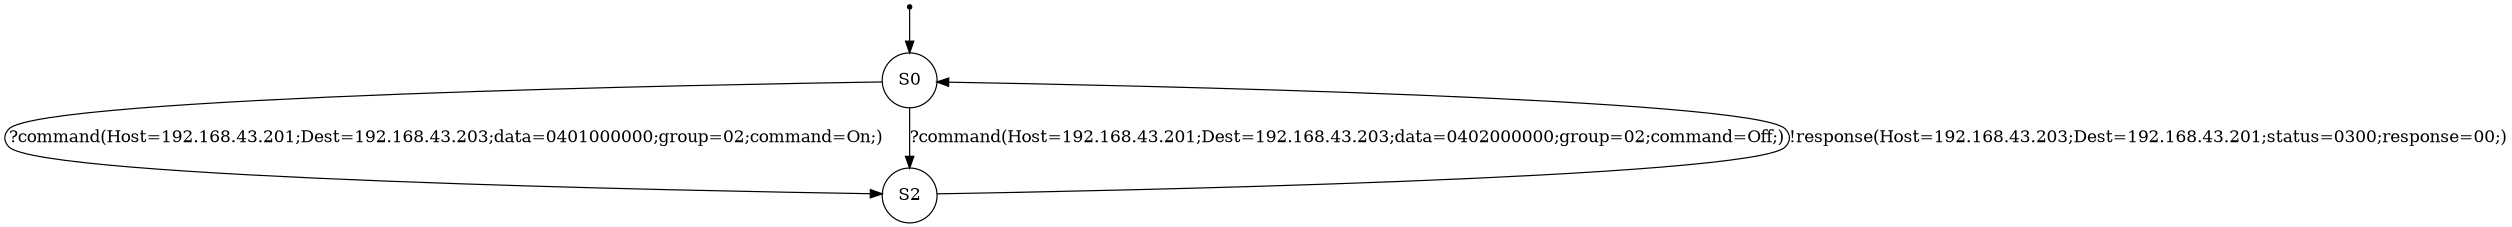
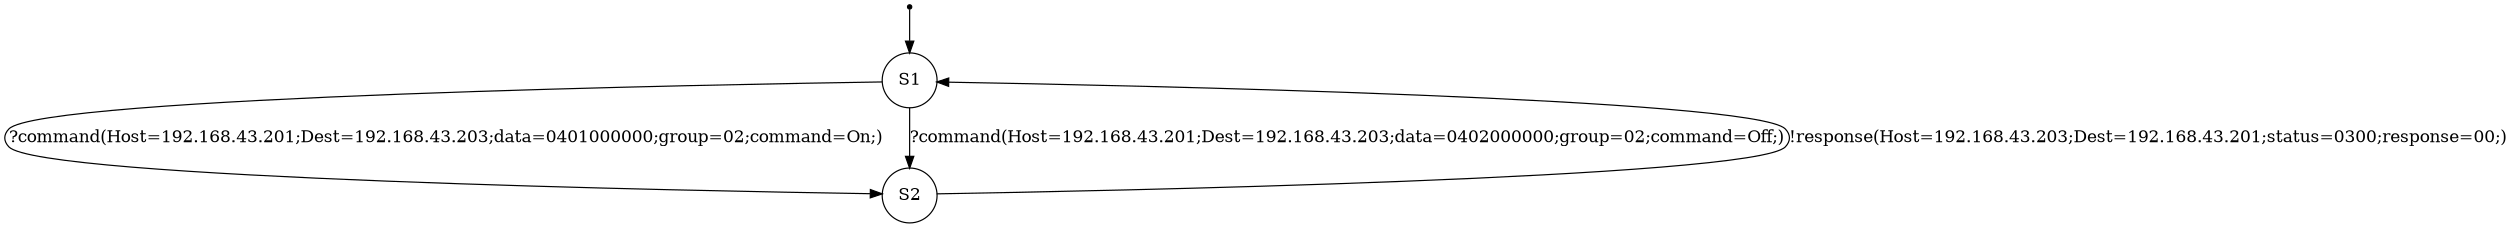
node "S0": label "S0" -> "S1"
